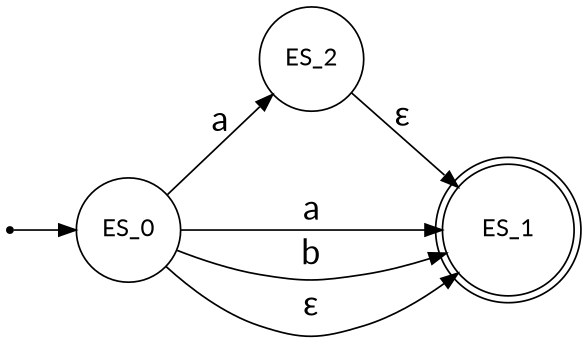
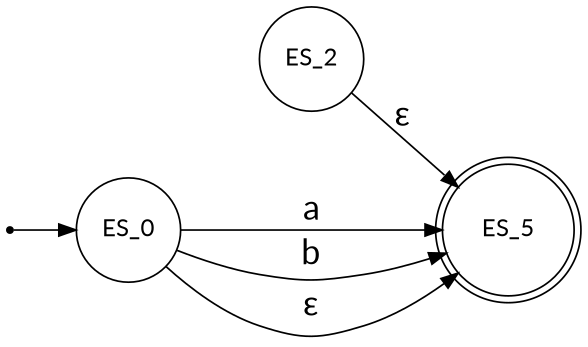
edge "ES_0" -> "ES_2": removed, label "a"
node "ES_1": label "ES_1" -> "ES_5"
